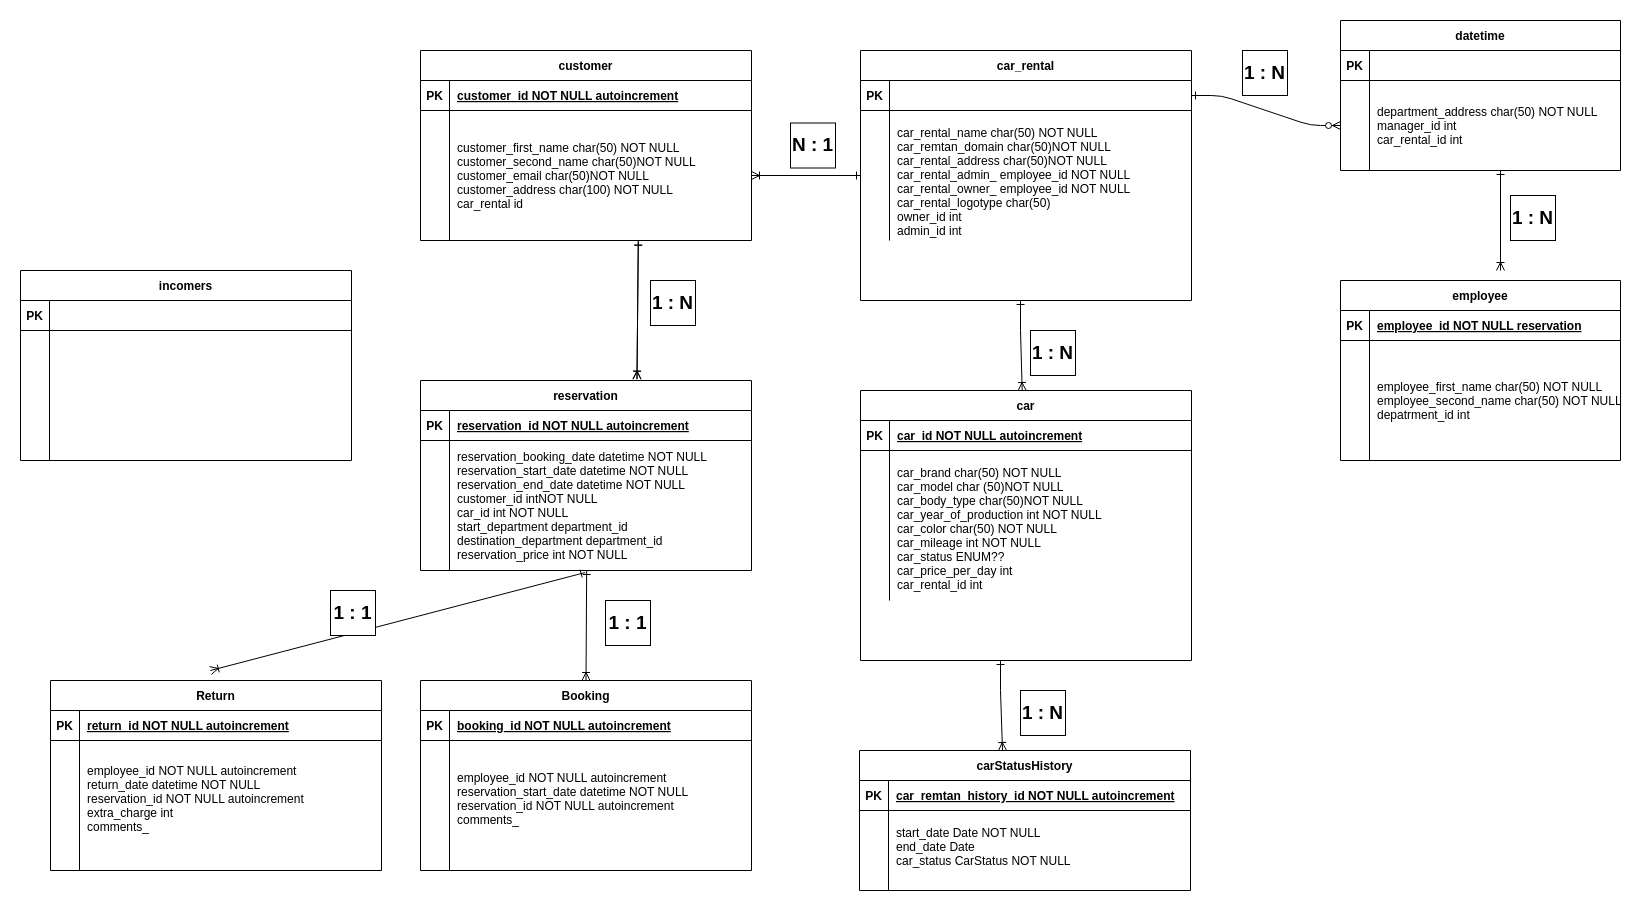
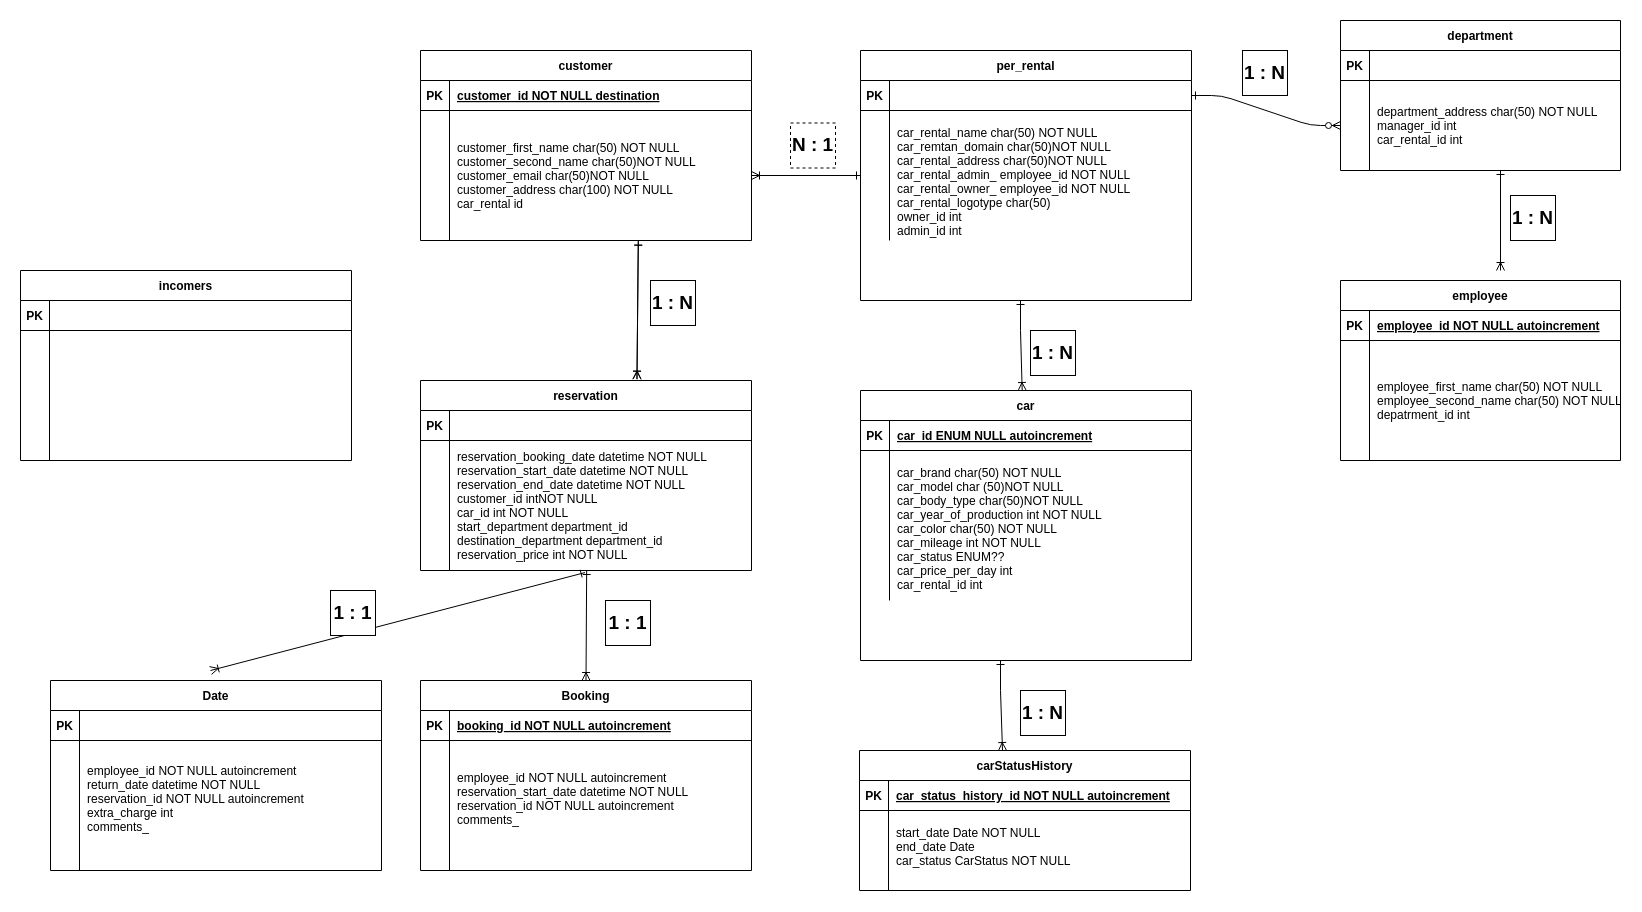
node "datetime": label "datetime" -> "department"
node "car_rental": label "car_rental" -> "per_rental"
node "customer_id NOT NULL autoincrement": label "customer_id NOT NULL autoincrement" -> "customer_id NOT NULL destination"
node "N : 1": style solid -> dashed
node "employee_id NOT NULL reservation": label "employee_id NOT NULL reservation" -> "employee_id NOT NULL autoincrement"
node "reservation_id NOT NULL autoincrement": removed
node "car_id NOT NULL autoincrement": label "car_id NOT NULL autoincrement" -> "car_id ENUM NULL autoincrement"
node "Return": label "Return" -> "Date"
node "return_id NOT NULL autoincrement": removed
node "car_remtan_history_id NOT NULL autoincrement": label "car_remtan_history_id NOT NULL autoincrement" -> "car_status_history_id NOT NULL autoincrement"
